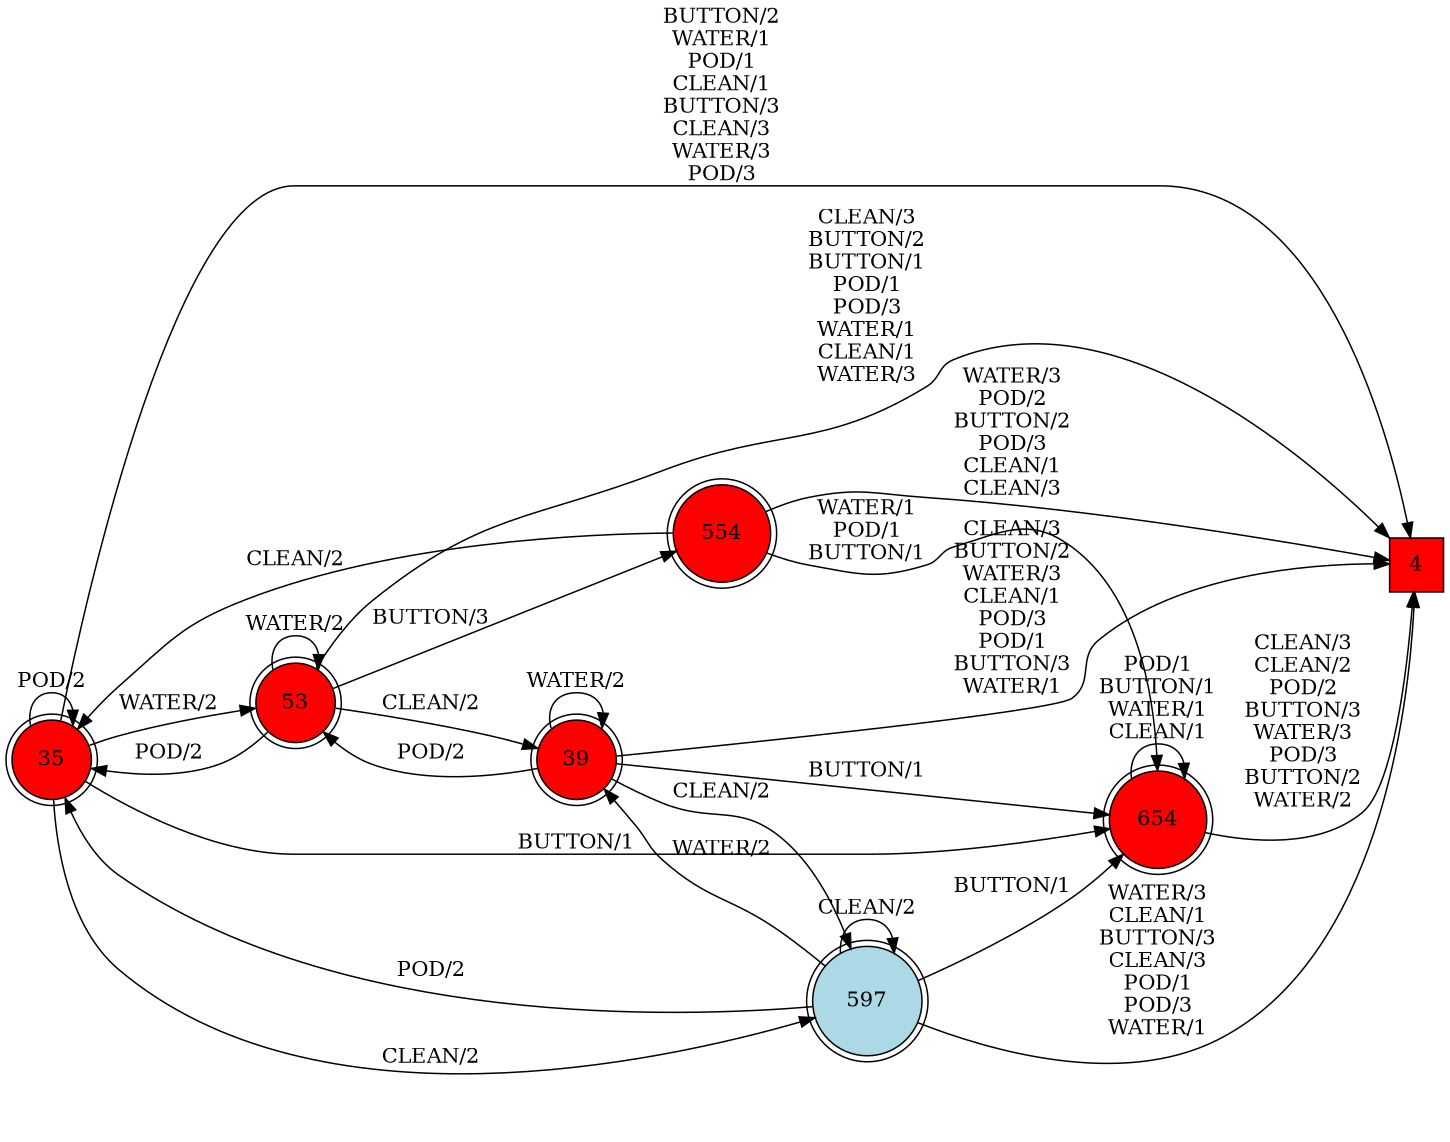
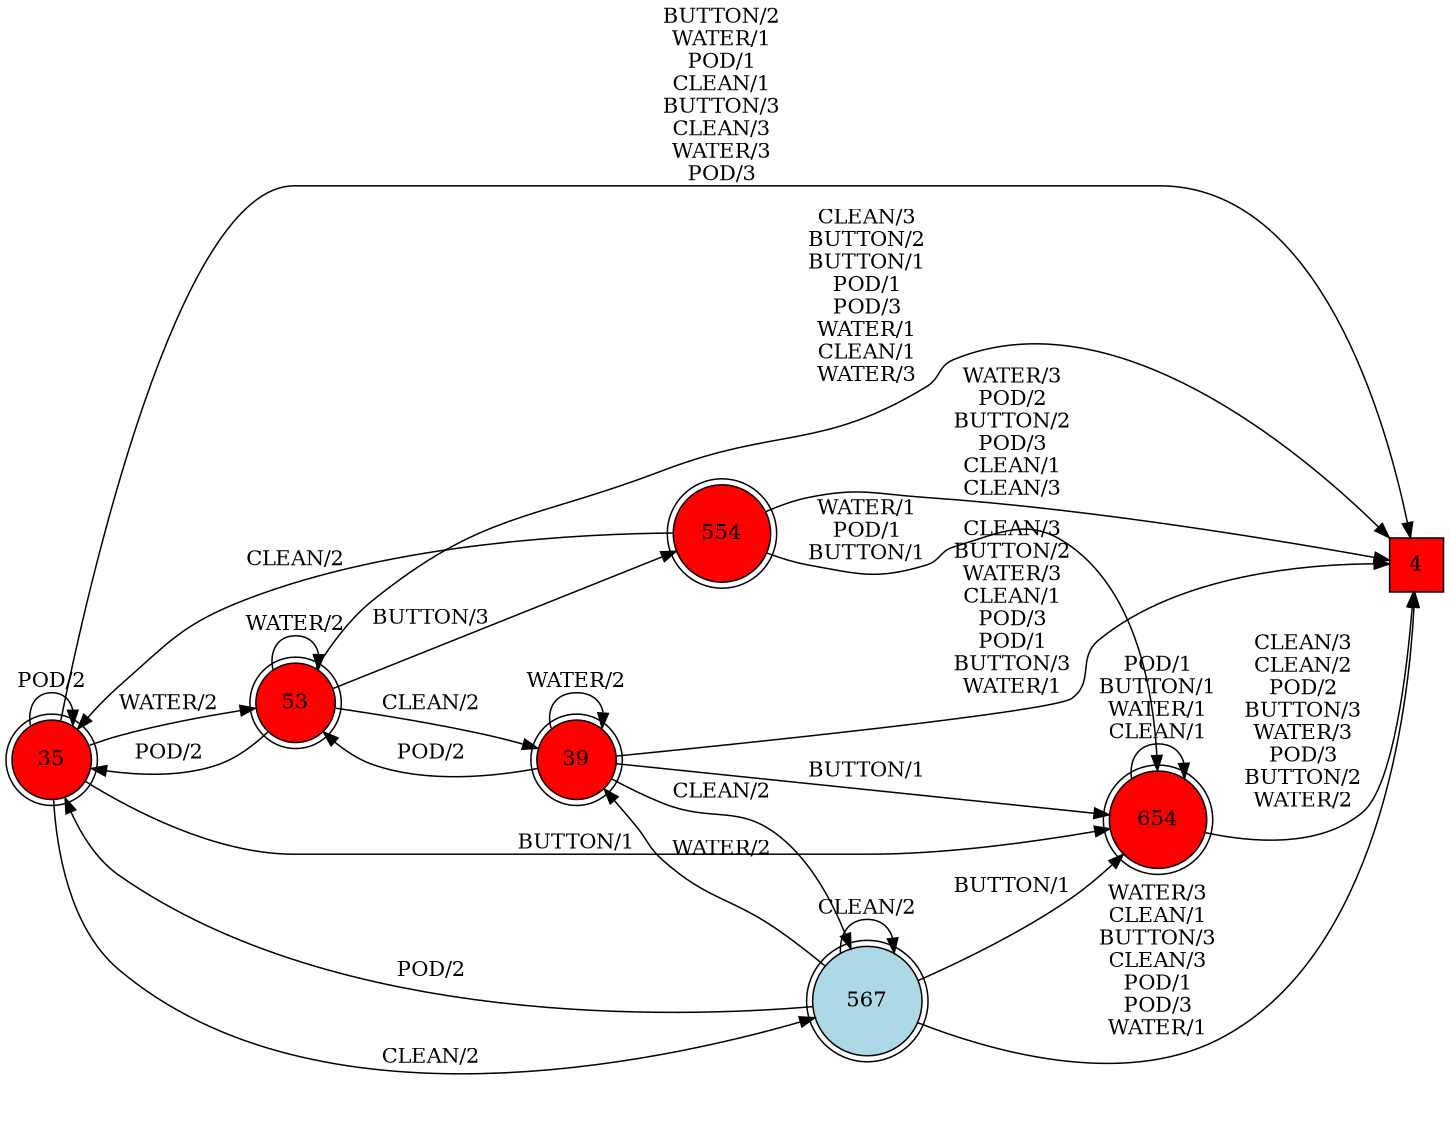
node "597": label "597" -> "567"
